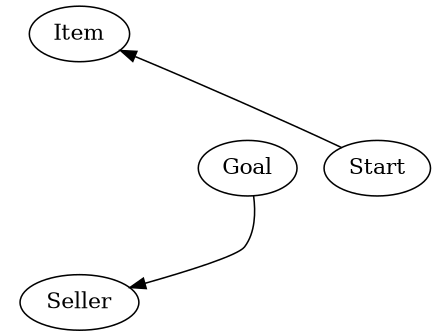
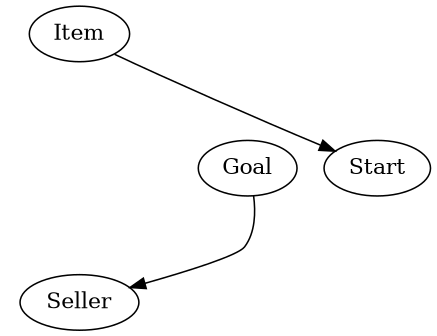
edge "Start" -> "Item": reversed
